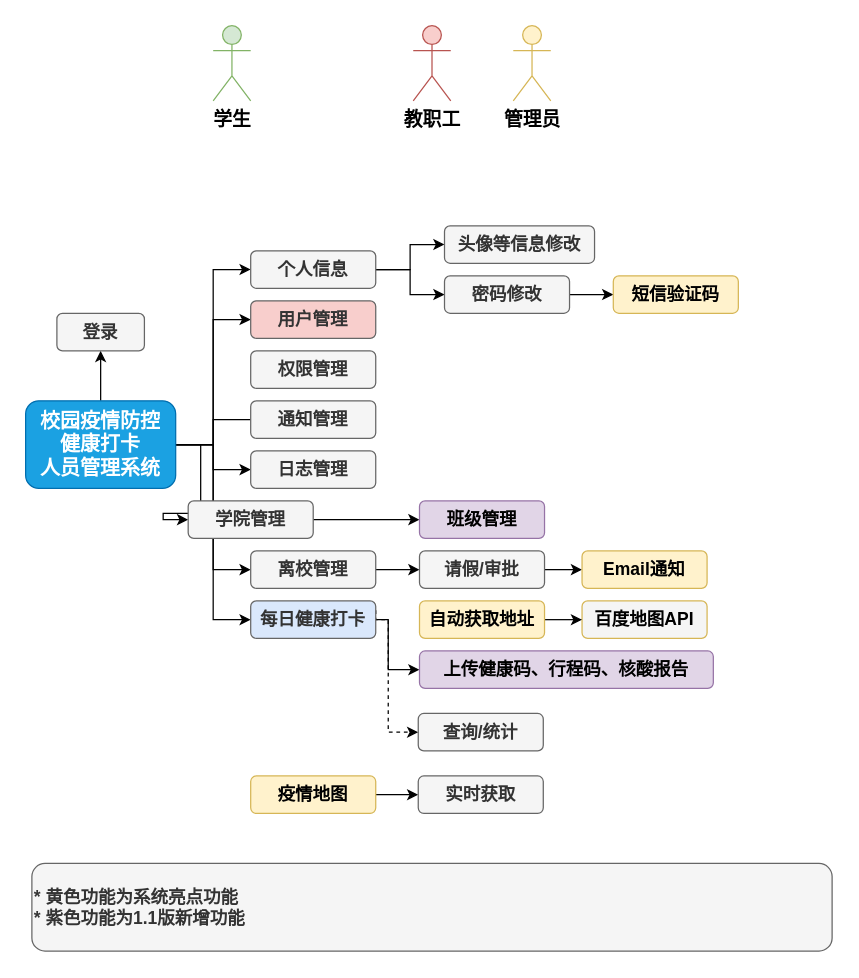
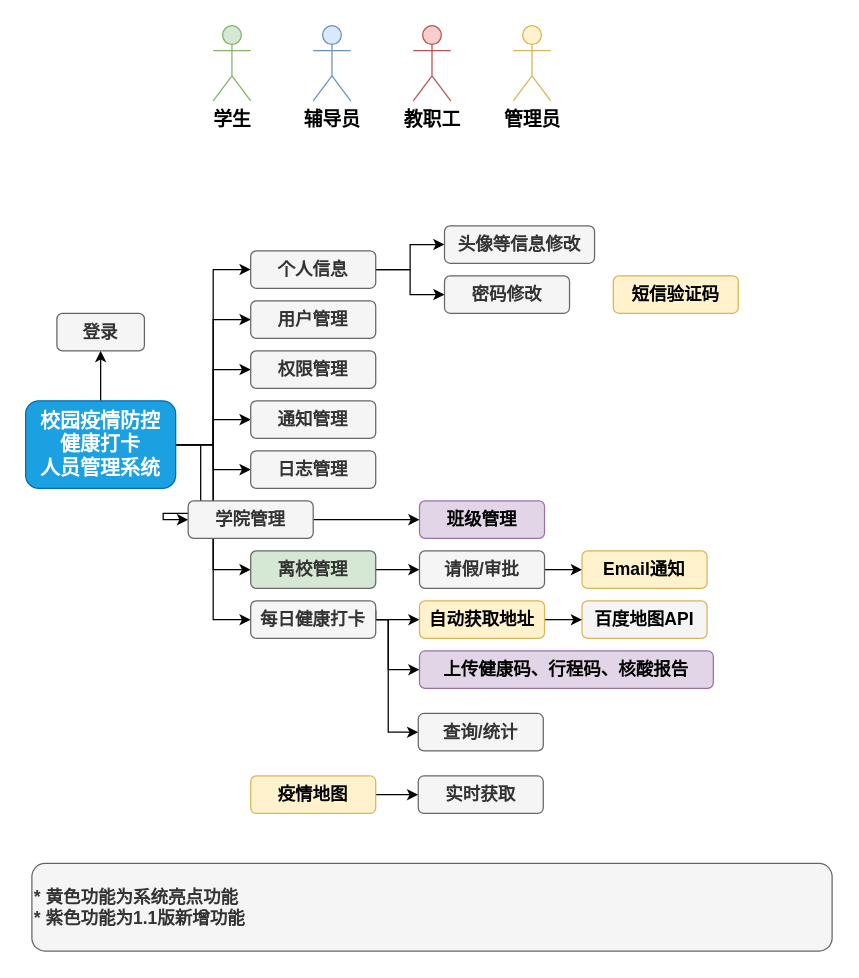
node "辅导员": added
edge "密码修改" -> "短信验证码": removed
node "用户管理": fillcolor #f8cecc -> #f5f5f5
edge "校园疫情防控健康打卡人员管理系统" -> "权限管理": added
edge "通知管理" -- "校园疫情防控健康打卡人员管理系统": arrowhead none -> classic
node "离校管理": fillcolor #f5f5f5 -> #d5e8d4
node "每日健康打卡": fillcolor #dae8fc -> #f5f5f5
edge "每日健康打卡" -> "自动获取地址": added
edge "每日健康打卡" -> "查询/统计": style dashed -> solid
